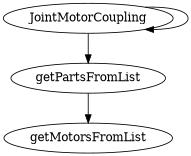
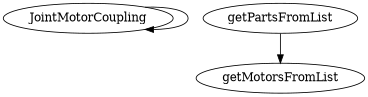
edge "JointMotorCoupling" -> "getPartsFromList": removed
